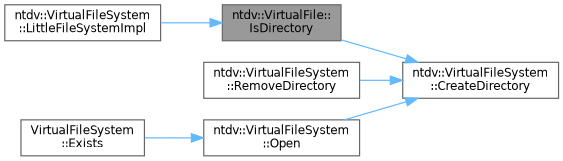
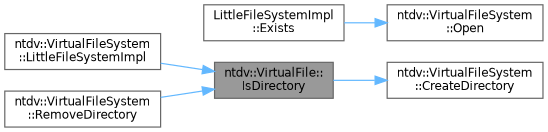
edge "ntdv::VirtualFileSystem ::RemoveDirectory" -> "ntdv::VirtualFileSystem ::CreateDirectory": now "ntdv::VirtualFileSystem ::RemoveDirectory" -> "ntdv::VirtualFile:: IsDirectory"
edge "ntdv::VirtualFileSystem ::Open" -> "ntdv::VirtualFileSystem ::CreateDirectory": removed
node "VirtualFileSystem ::Exists": label "VirtualFileSystem ::Exists" -> "LittleFileSystemImpl ::Exists"
